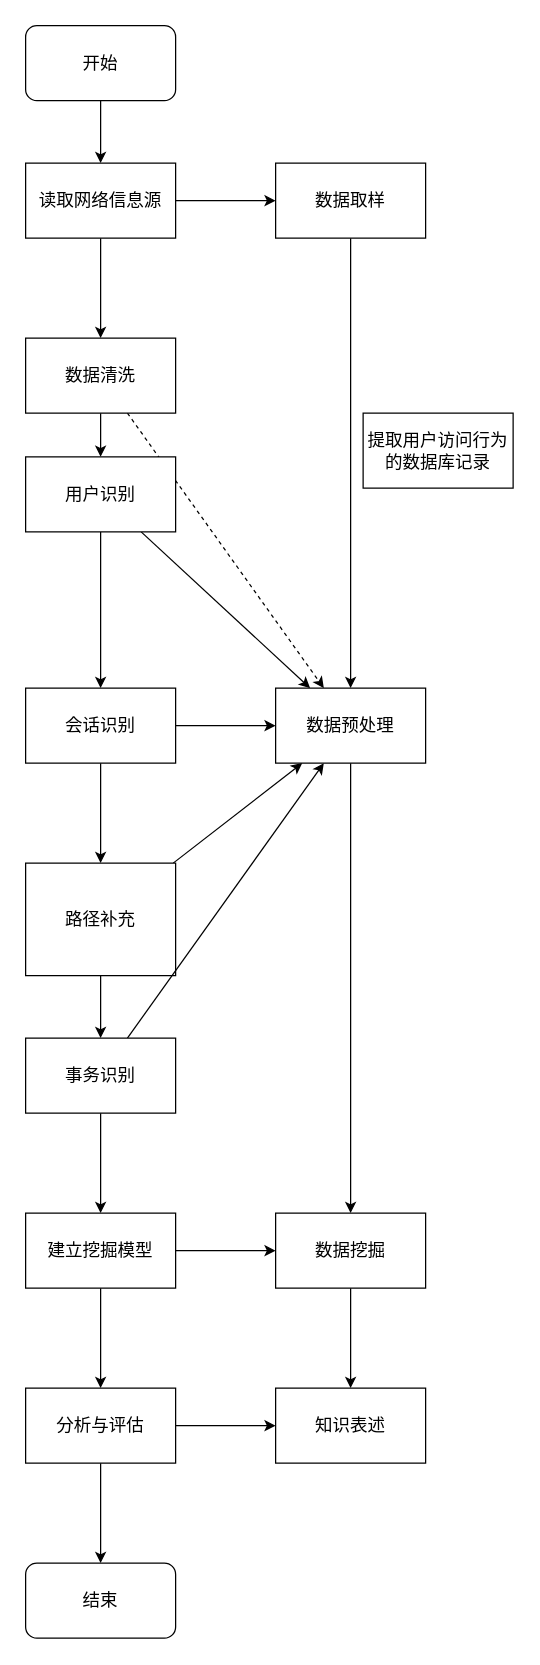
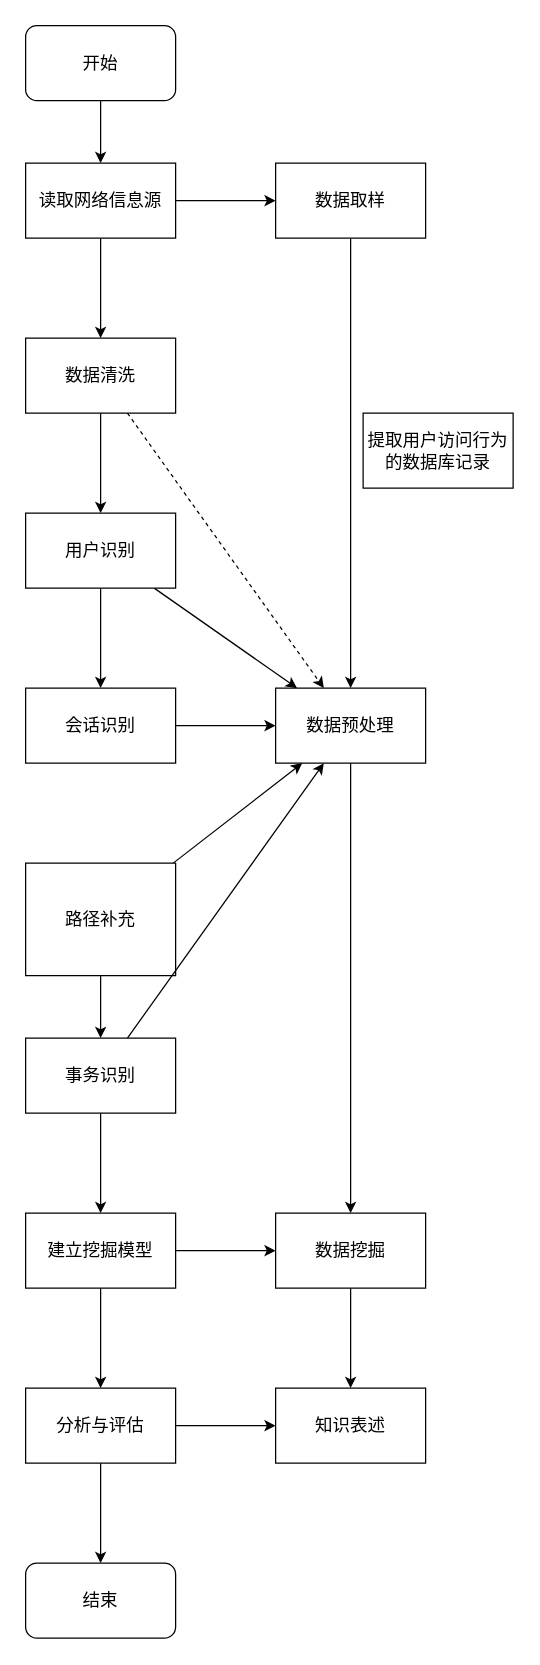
node "用户识别": moved (101, 494) -> (101, 551)
edge "会话识别" -> "路径补充": removed
